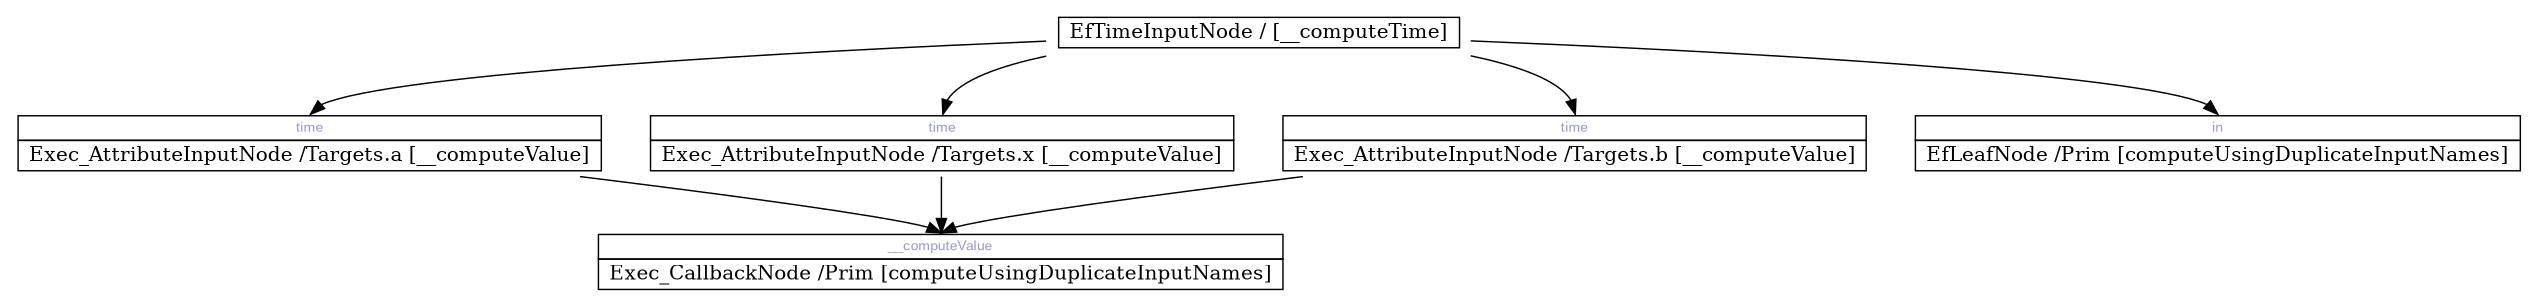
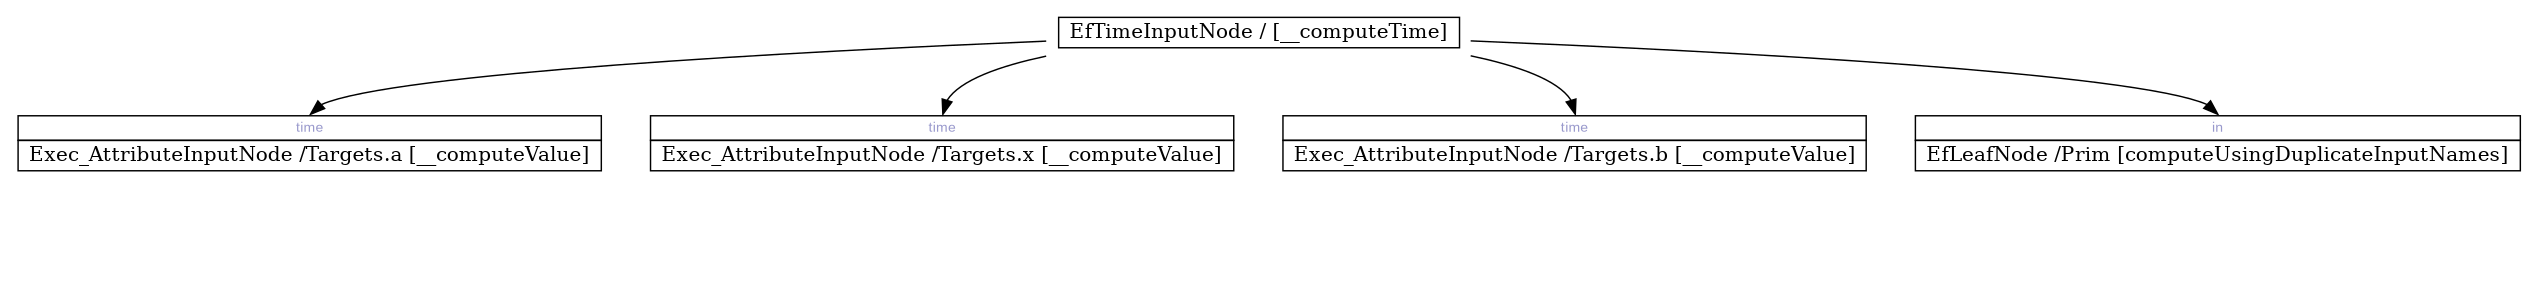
node "__computeValue": removed
